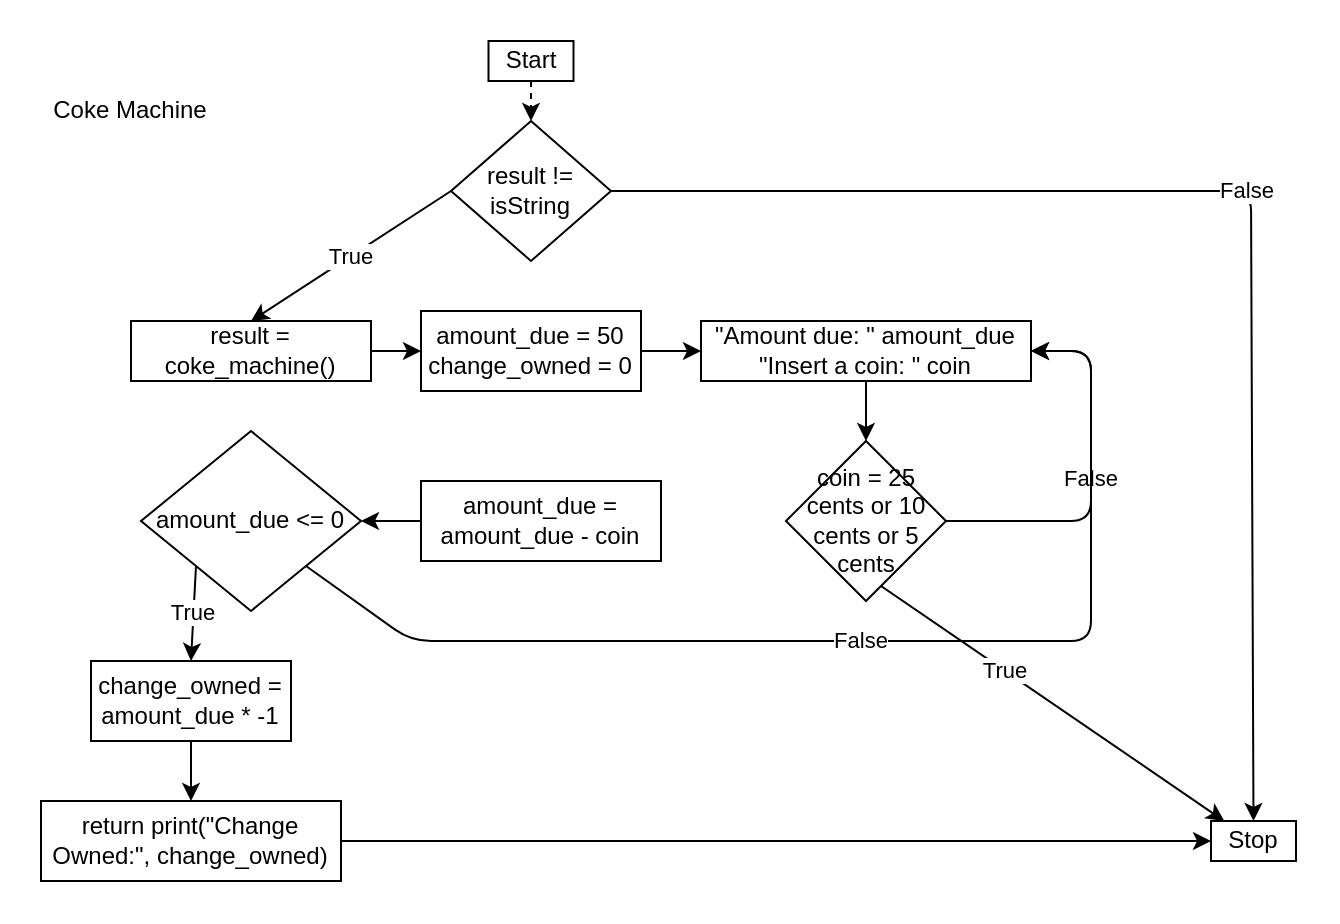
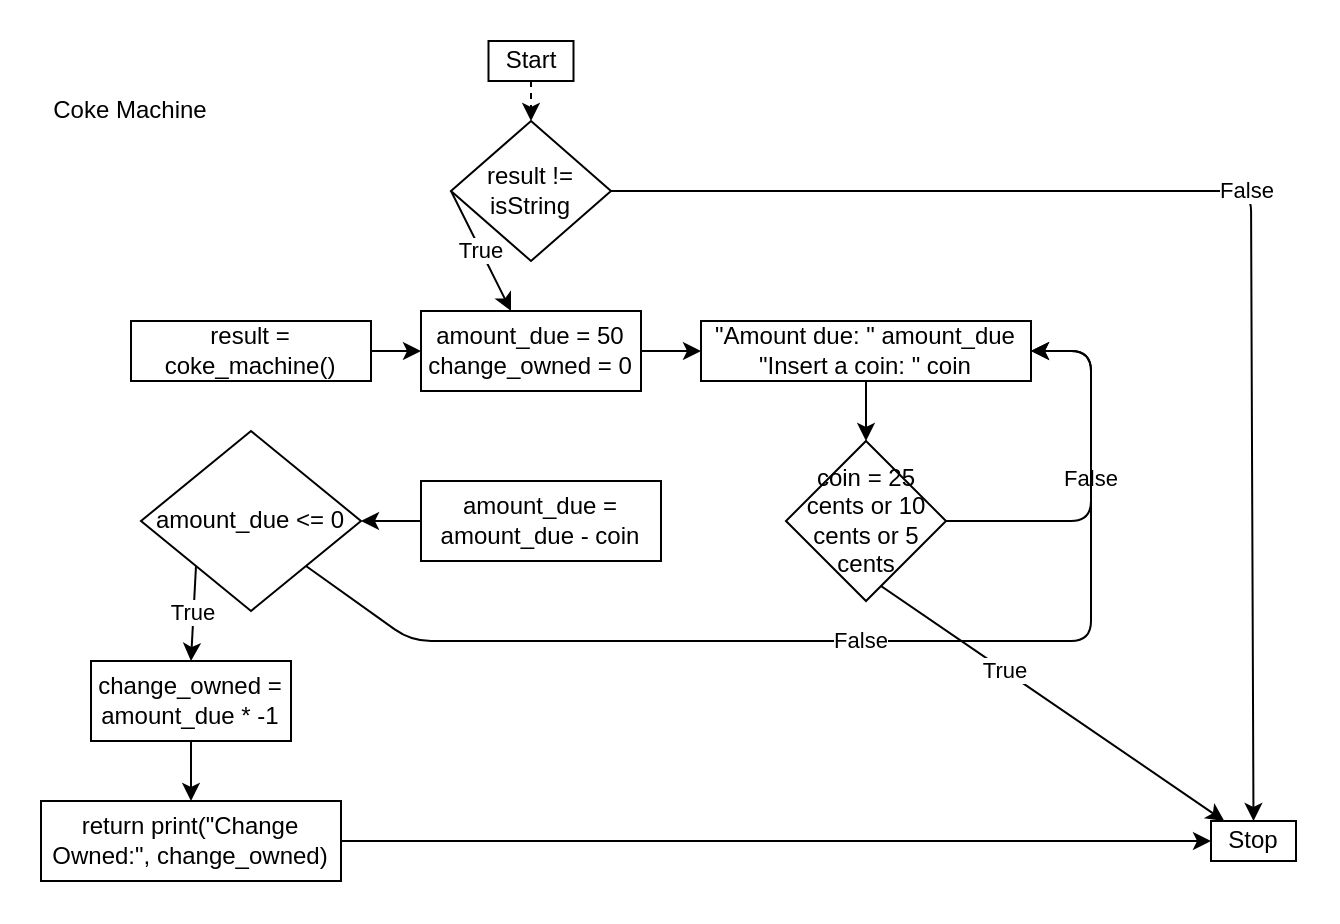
edge "result != isString" -> "result = coke_machine()": now "result != isString" -> "amount_due = 50 change_owned = 0"
